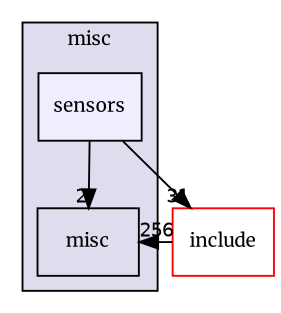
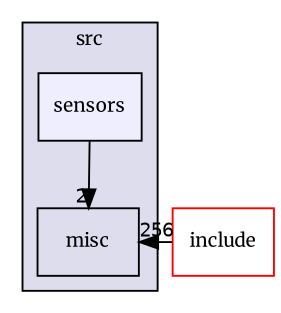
cluster "misc": label "misc" -> "src"
edge "sensors" -> "include": removed
